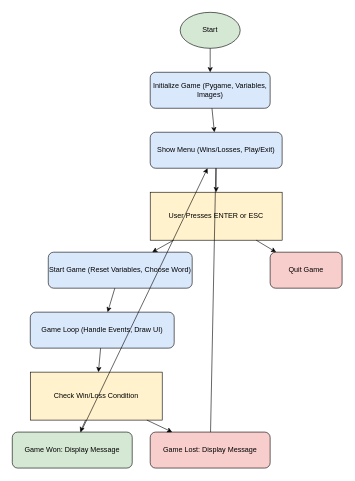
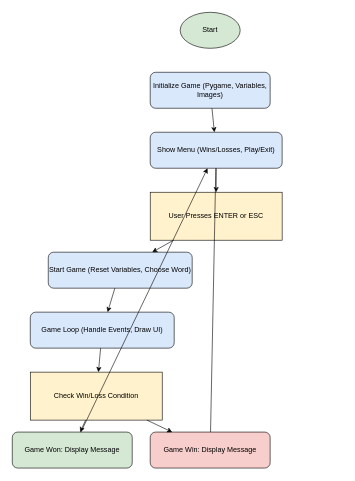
edge "Start" -> "Initialize Game (Pygame, Variables, Images)": removed
edge "User Presses ENTER or ESC" -> "Quit Game": removed
node "Quit Game": removed
node "Game Lost: Display Message": label "Game Lost: Display Message" -> "Game Win: Display Message"
